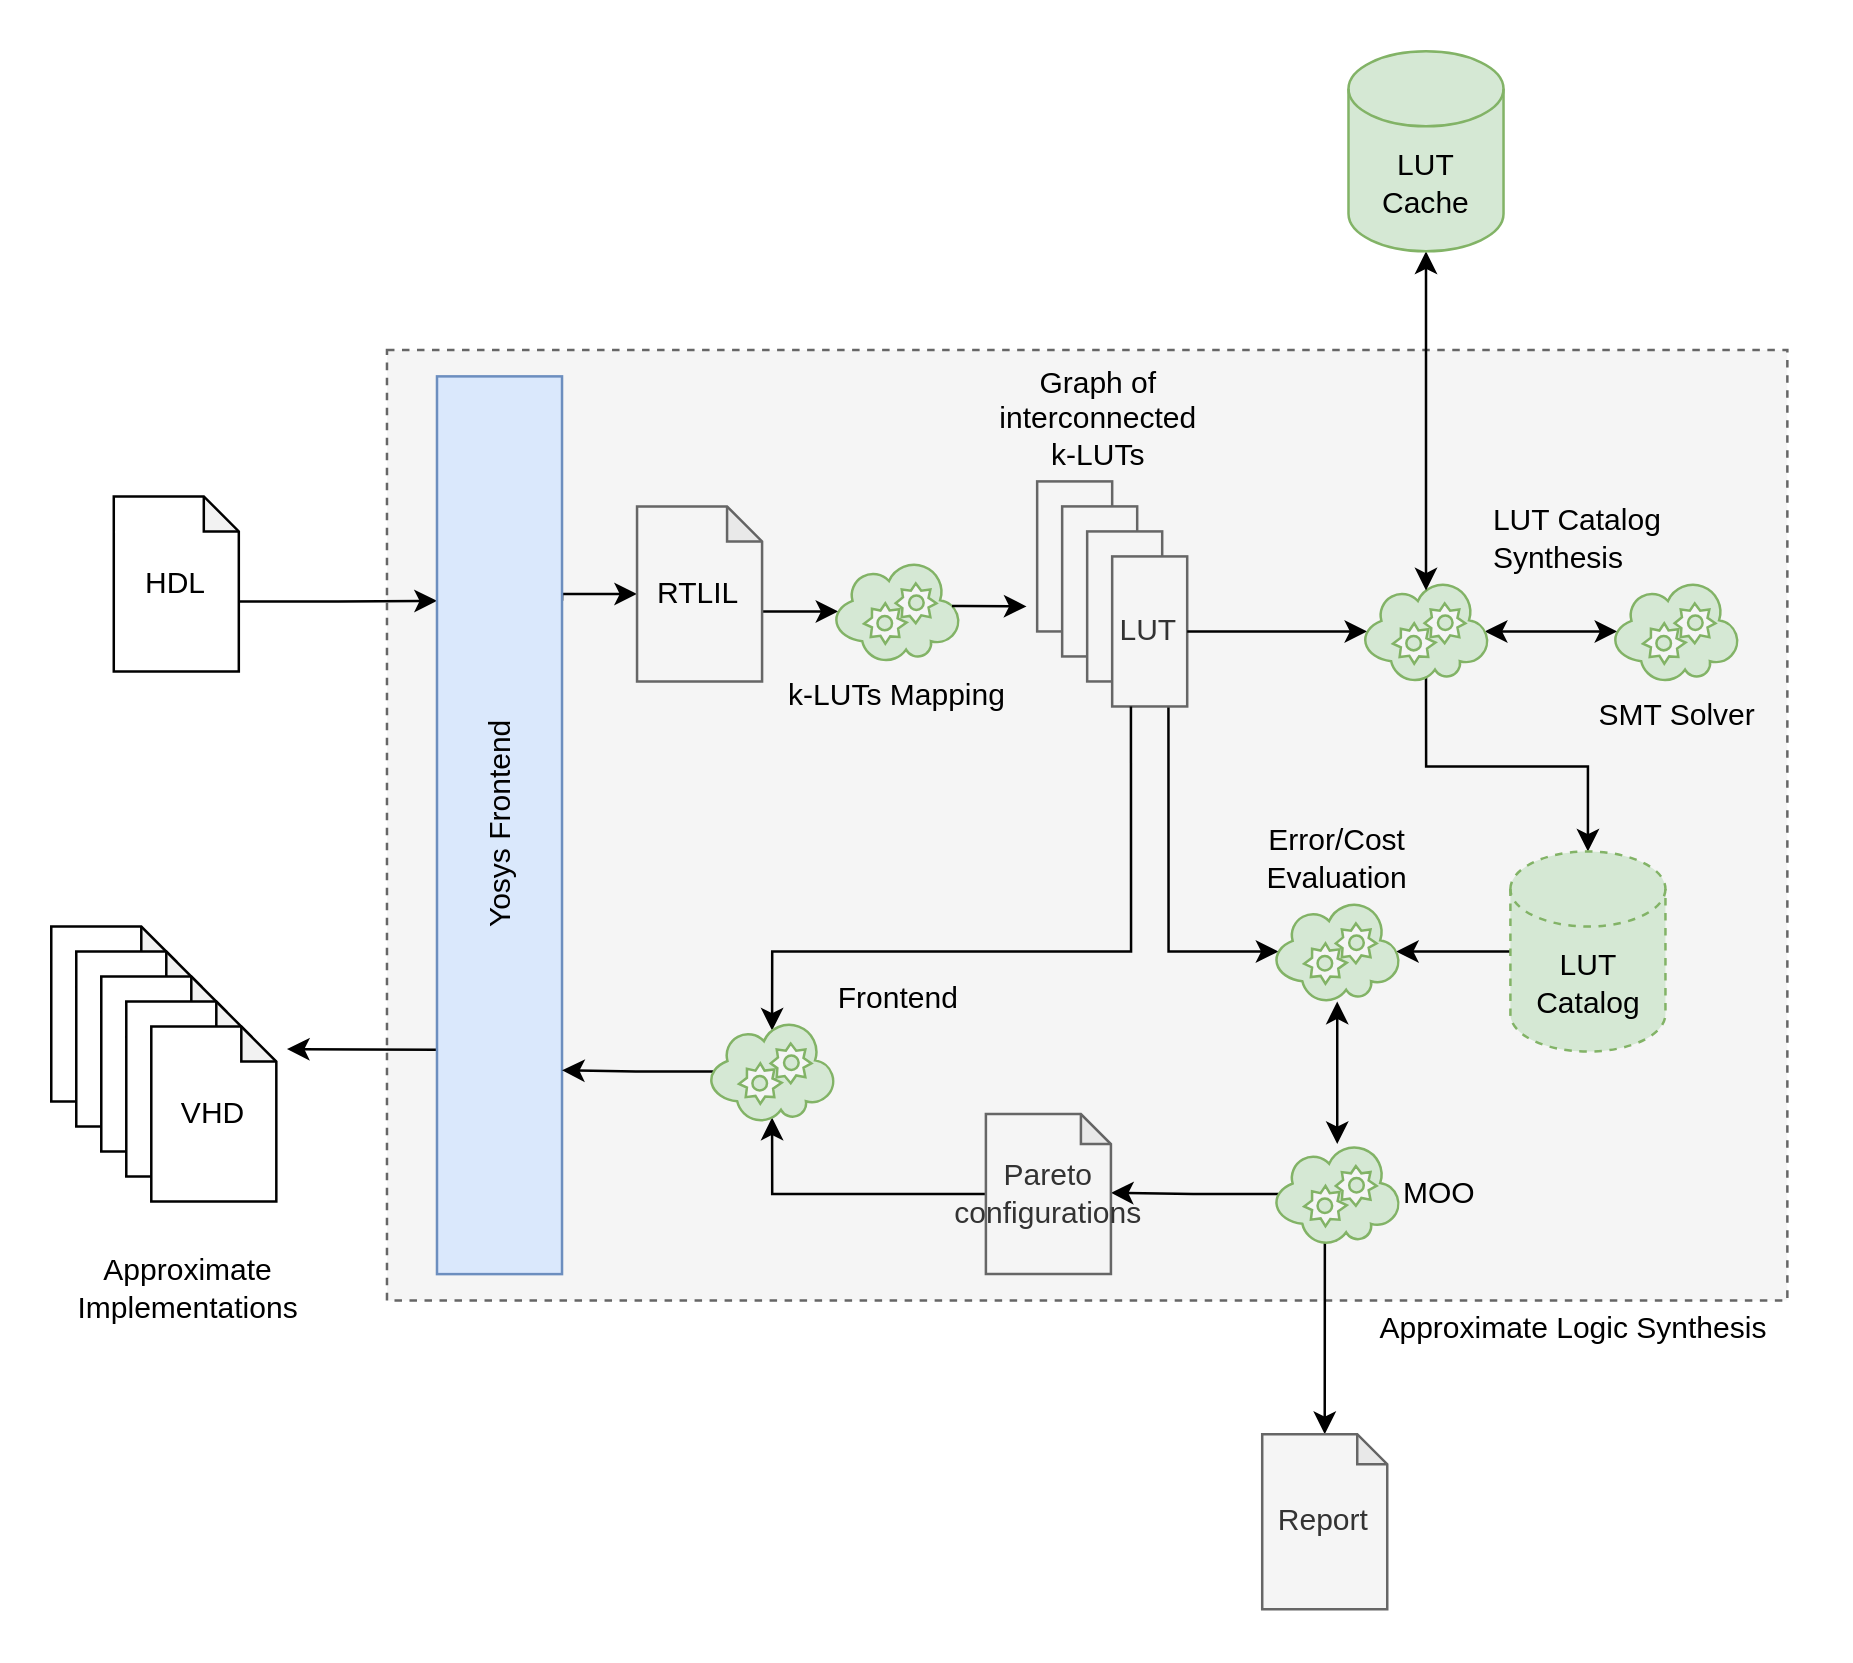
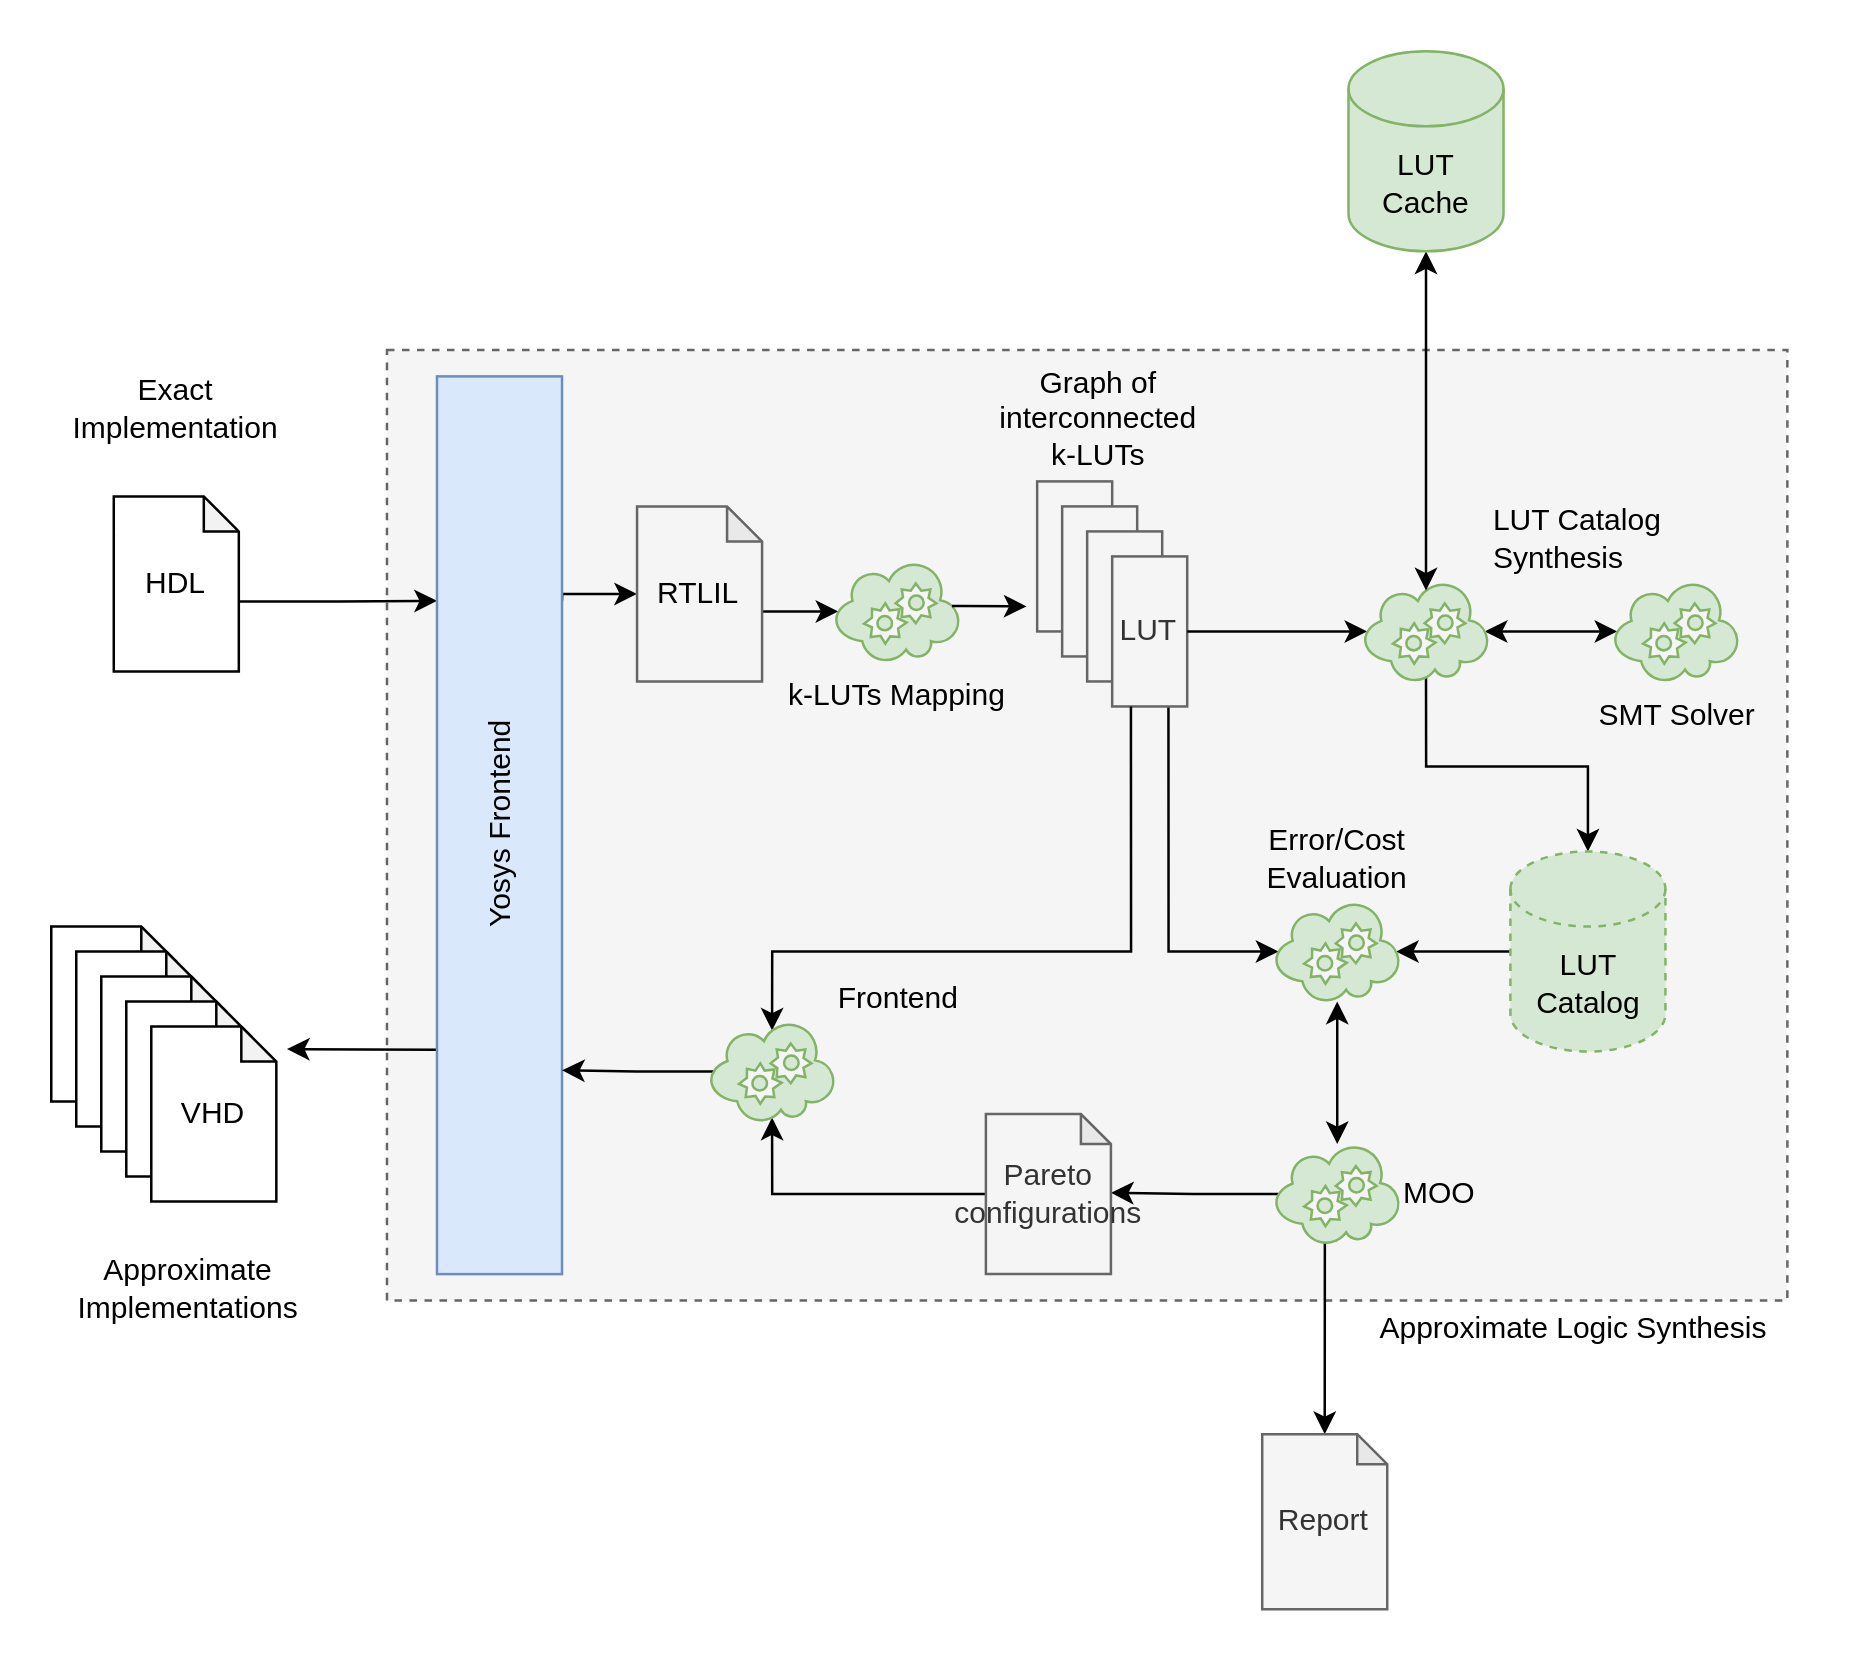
node "Exact Implementation": added
